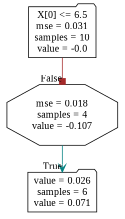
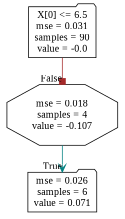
node "X[0] <= 6.5 mse = 0.031 samples = 10 value = -0.0": label "X[0] <= 6.5 mse = 0.031 samples = 10 value = -0.0" -> "X[0] <= 6.5 mse = 0.031 samples = 90 value = -0.0"
node "value = 0.026 samples = 6 value = 0.071": label "value = 0.026 samples = 6 value = 0.071" -> "mse = 0.026 samples = 6 value = 0.071"
